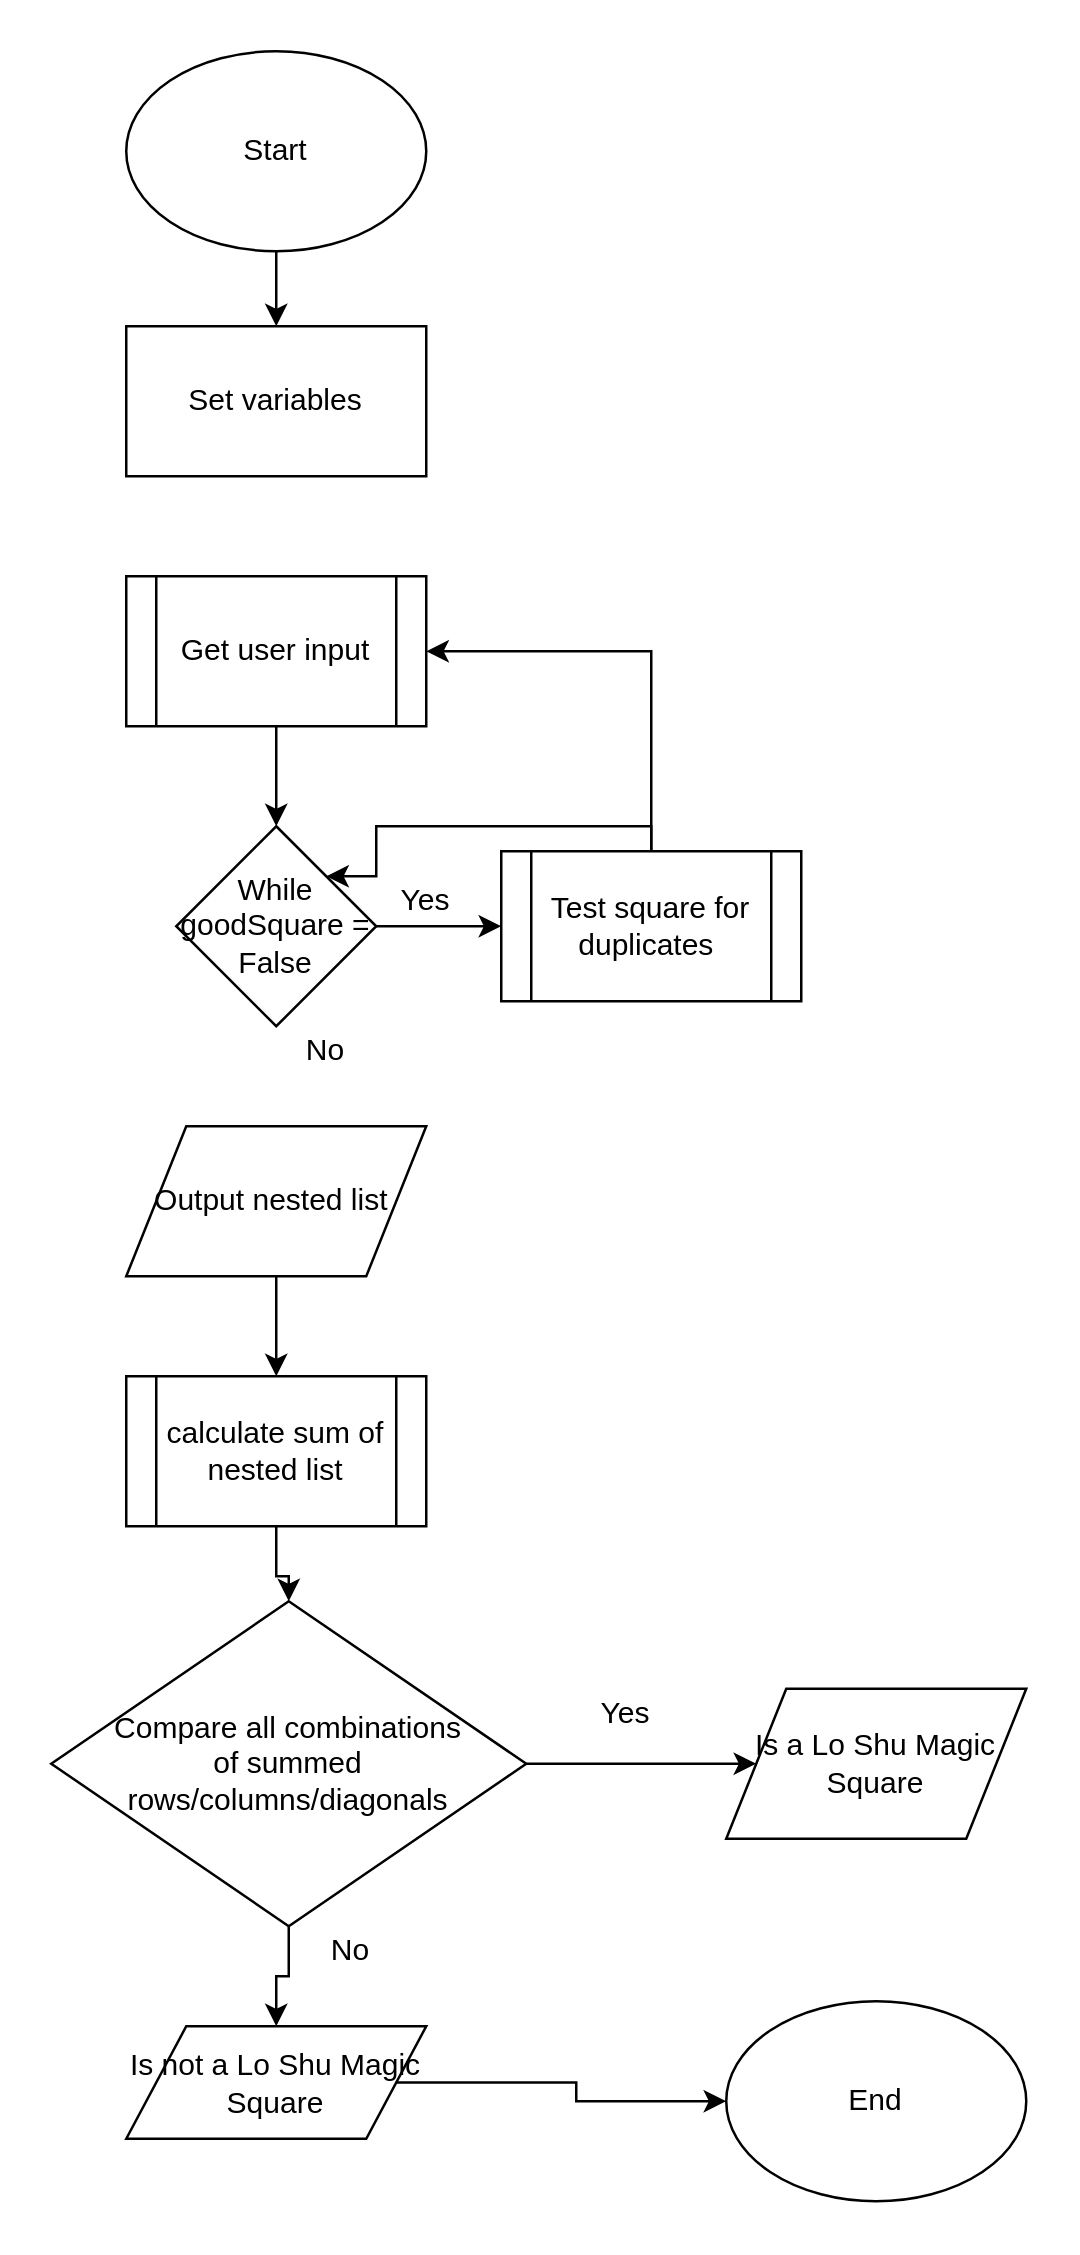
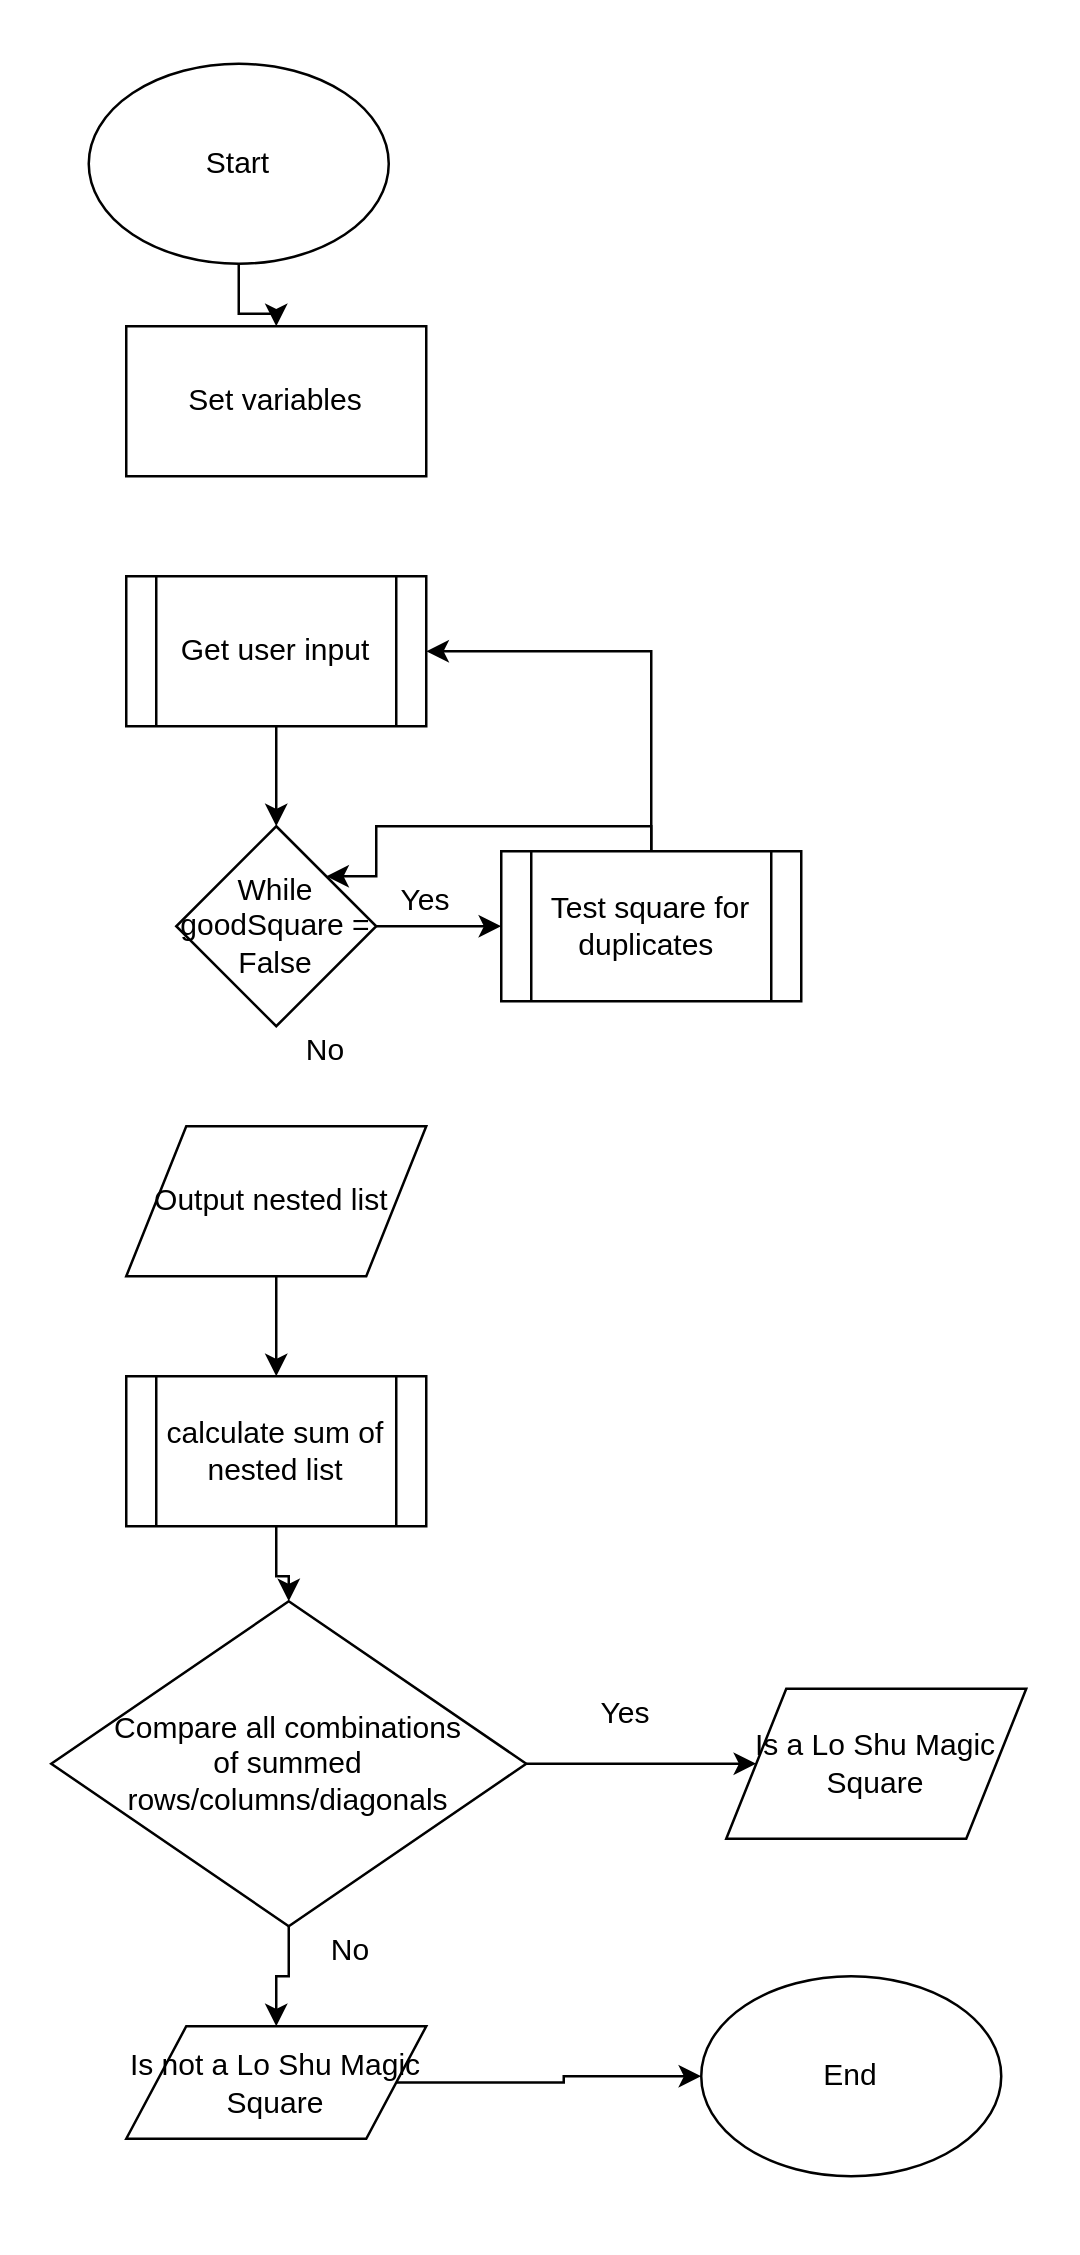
node "Start": moved (276, 151) -> (239, 164)
node "End": moved (876, 2101) -> (851, 2076)
